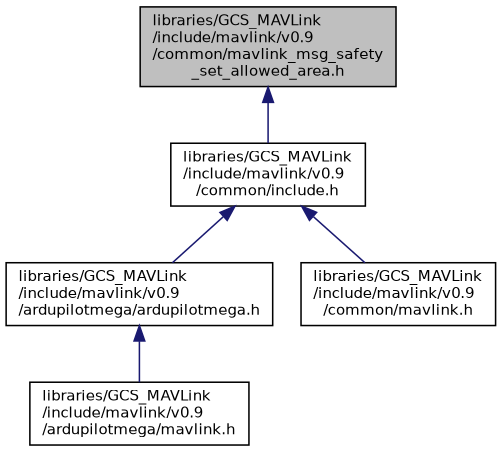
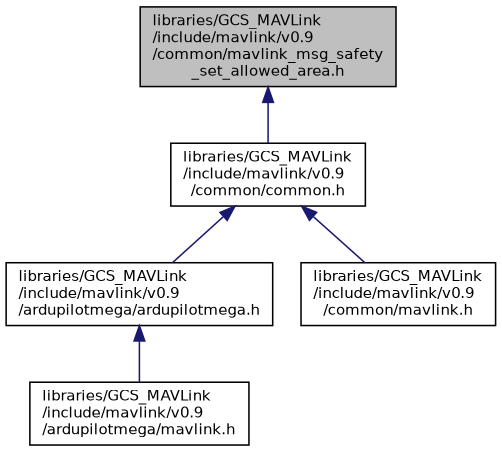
node "libraries/GCS_MAVLink /include/mavlink/v0.9 /common/include.h": label "libraries/GCS_MAVLink /include/mavlink/v0.9 /common/include.h" -> "libraries/GCS_MAVLink /include/mavlink/v0.9 /common/common.h"
